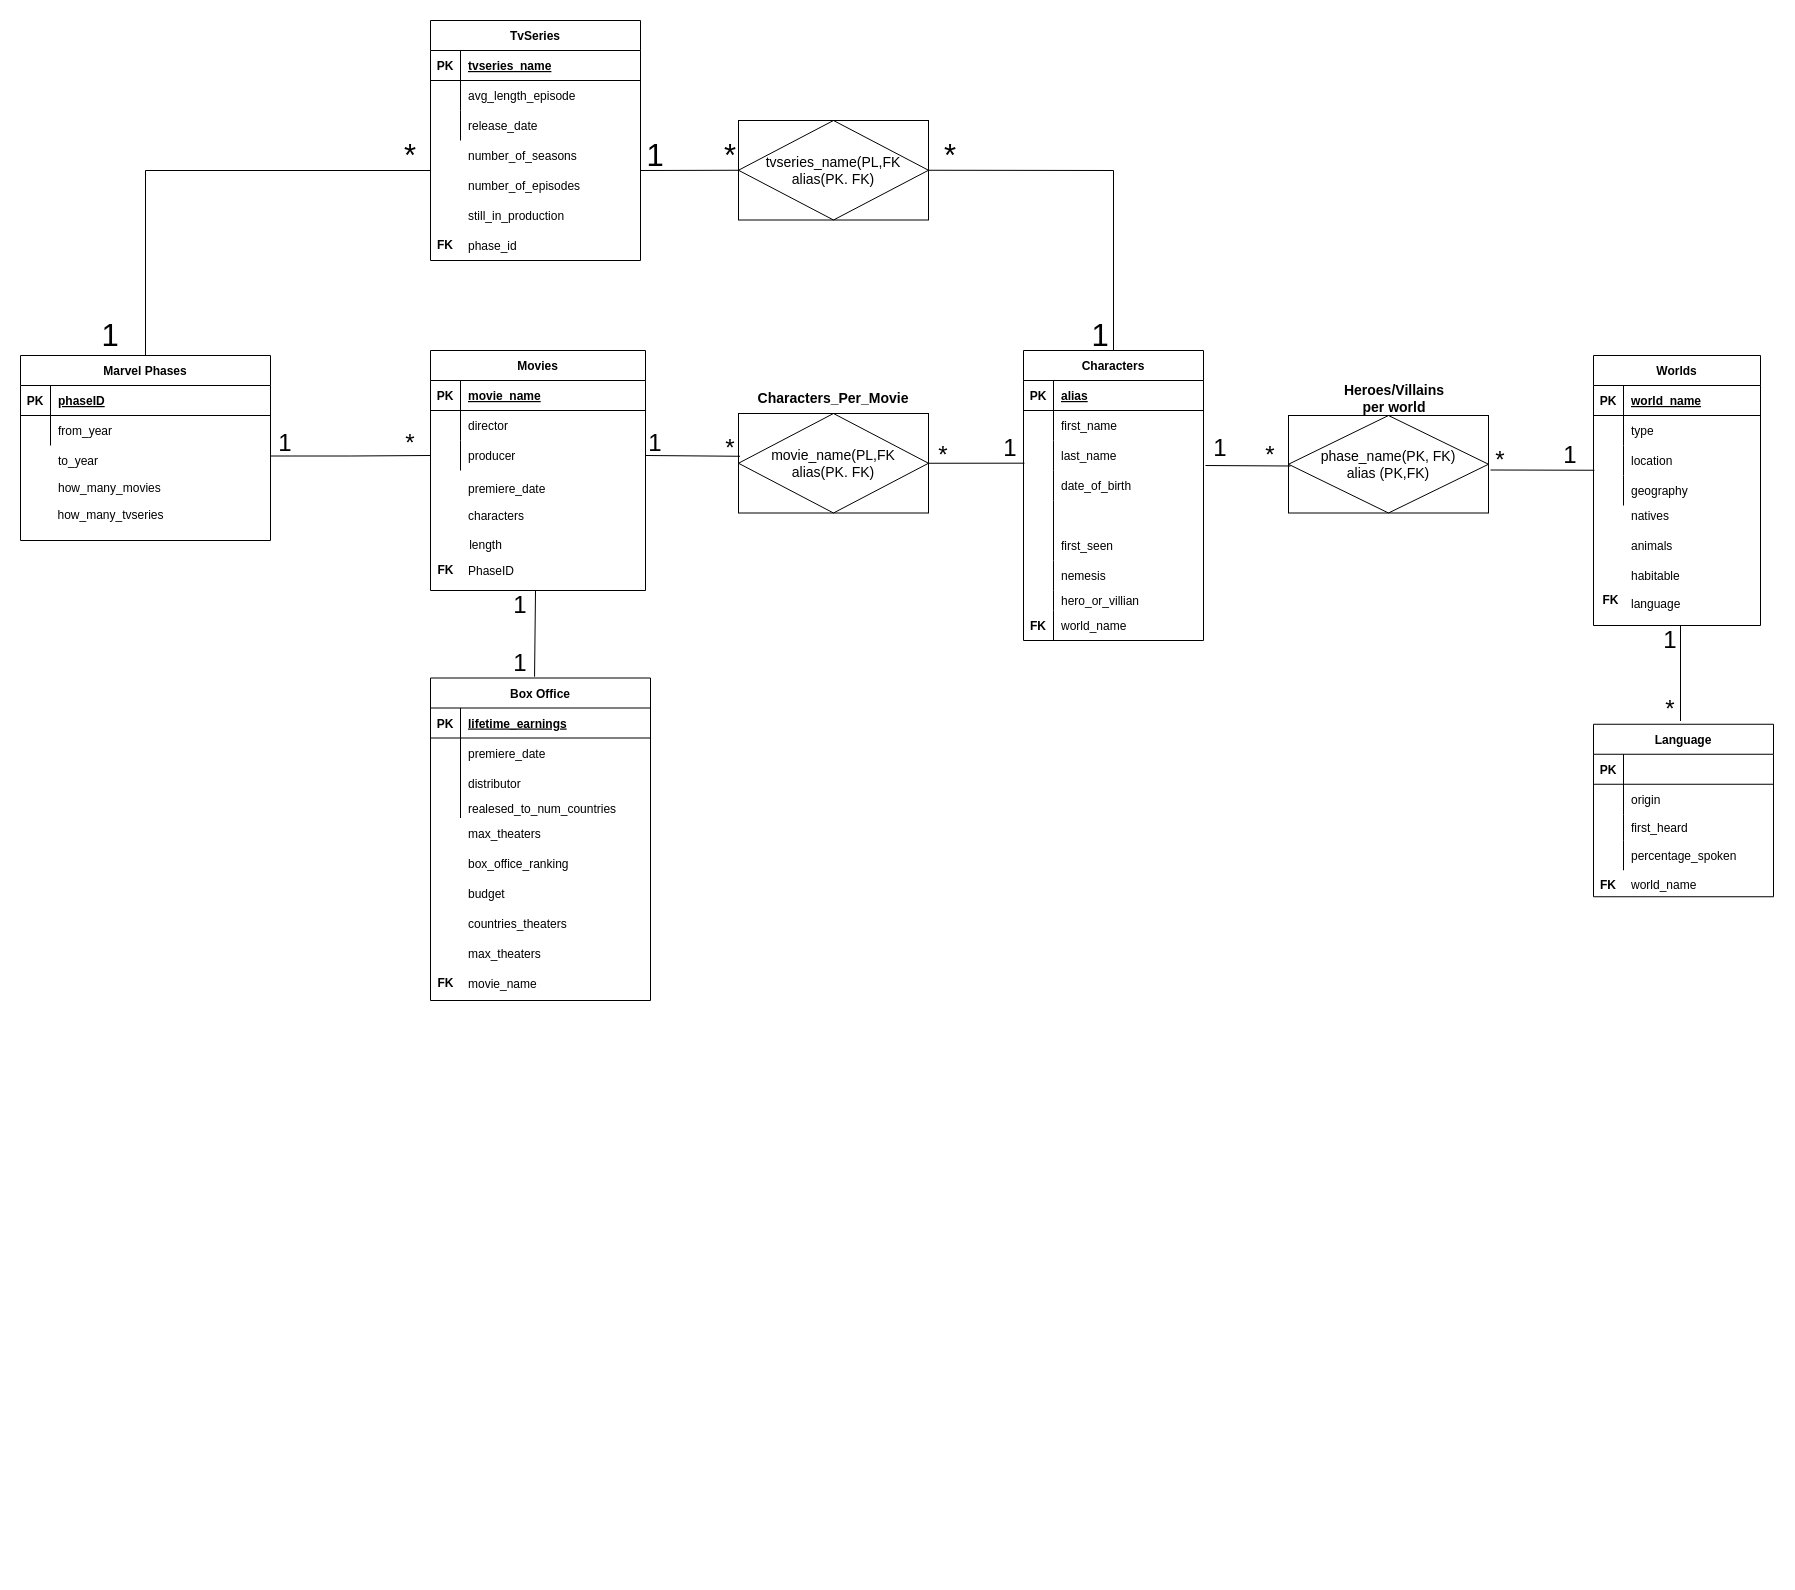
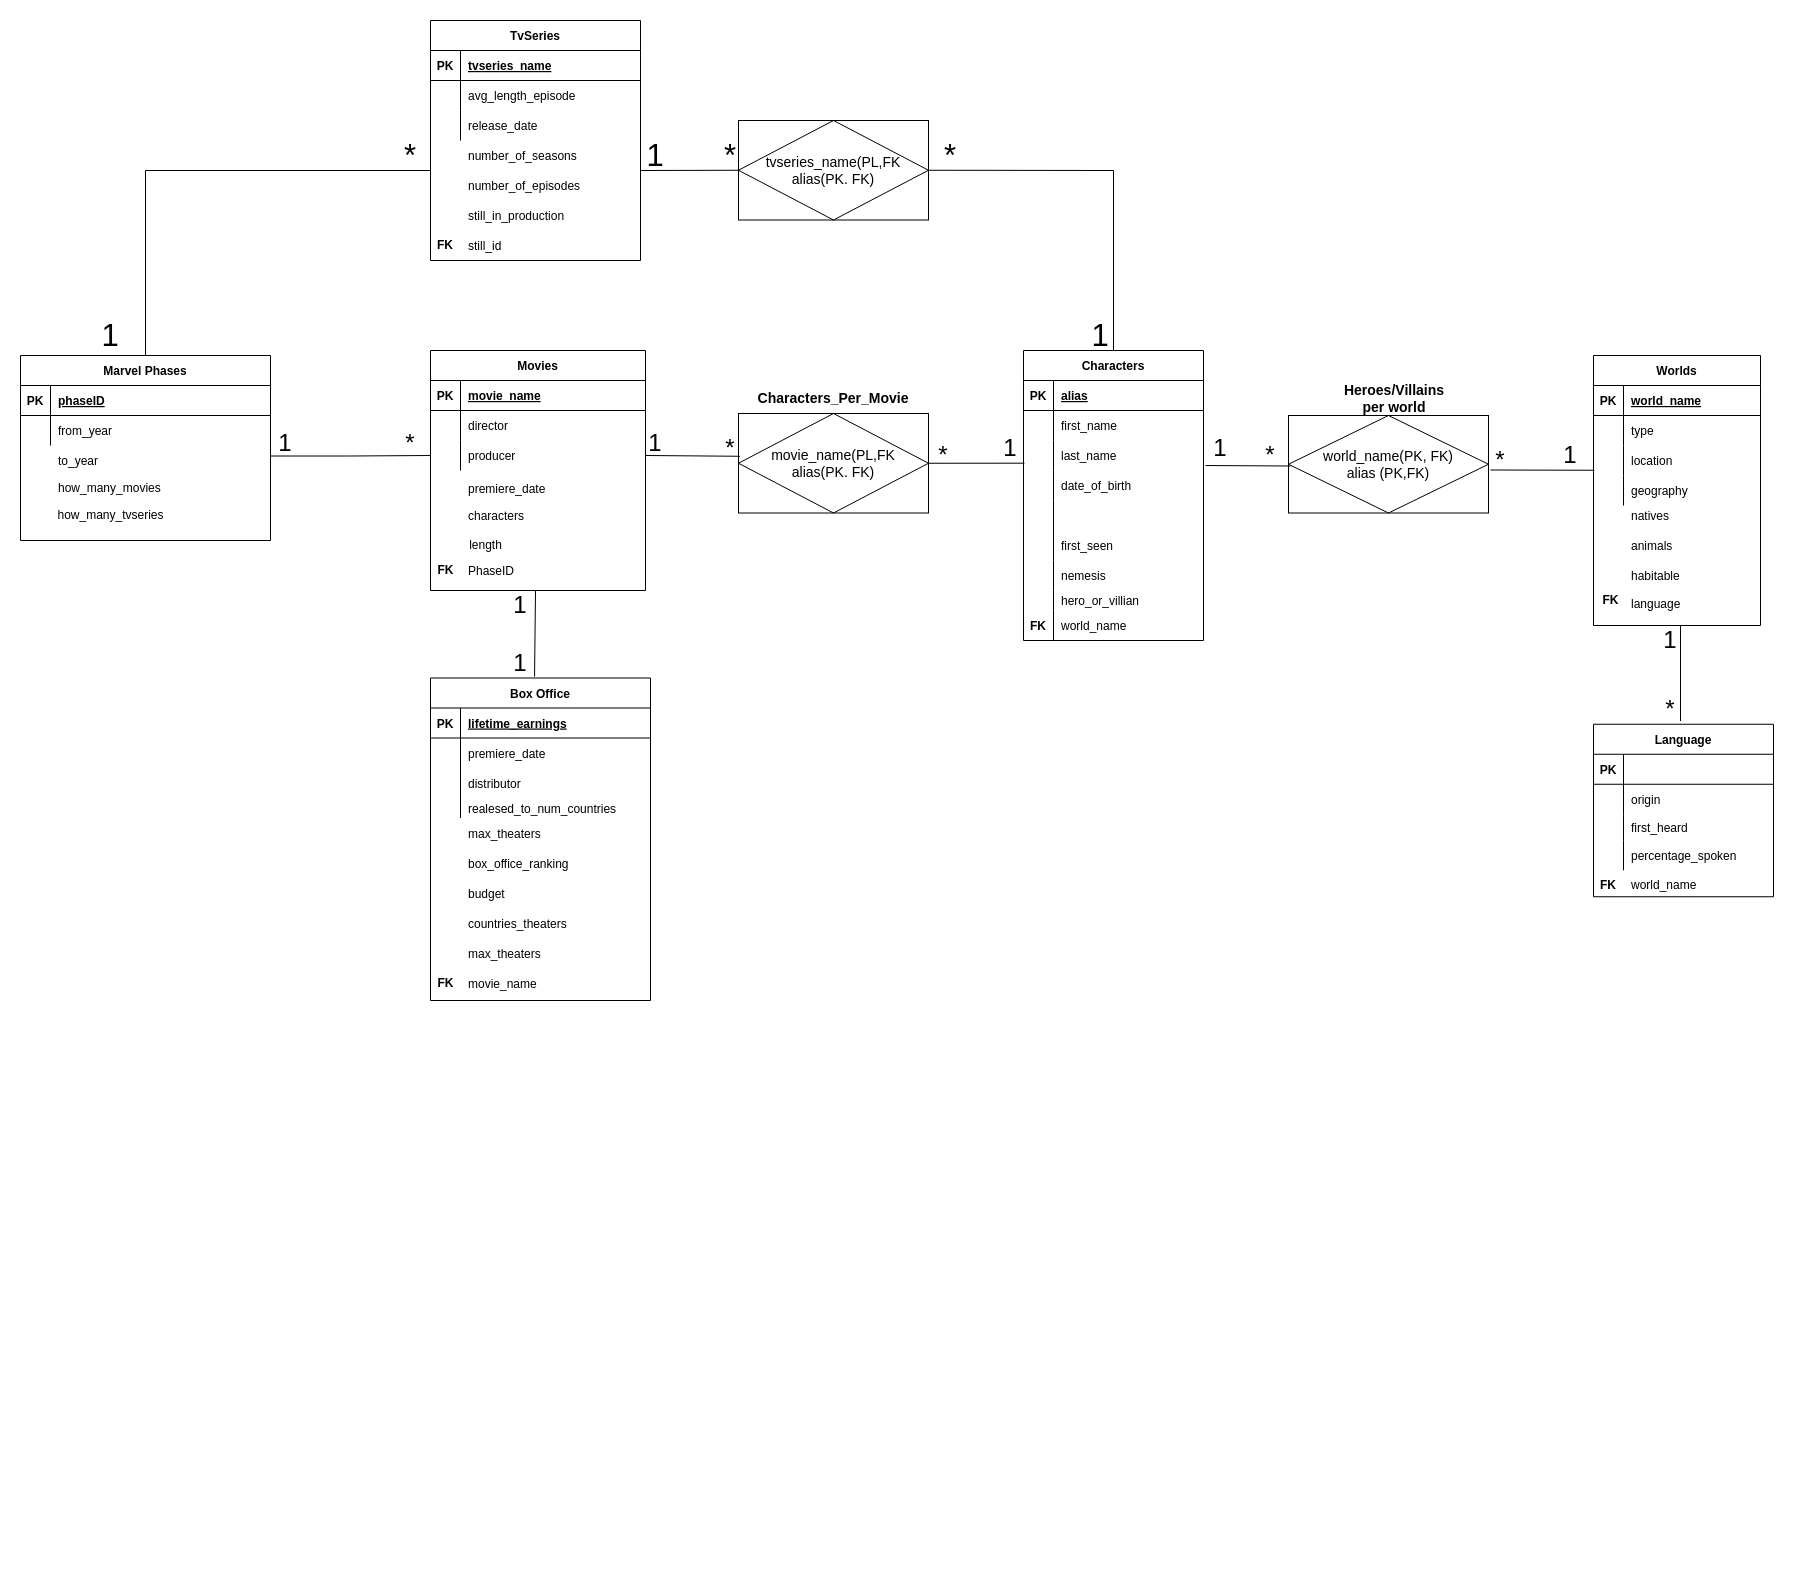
node "phase_id": label "phase_id" -> "still_id"
node "phase_name(PK, FK) alias (PK,FK)": label "phase_name(PK, FK) alias (PK,FK)" -> "world_name(PK, FK) alias (PK,FK)"
